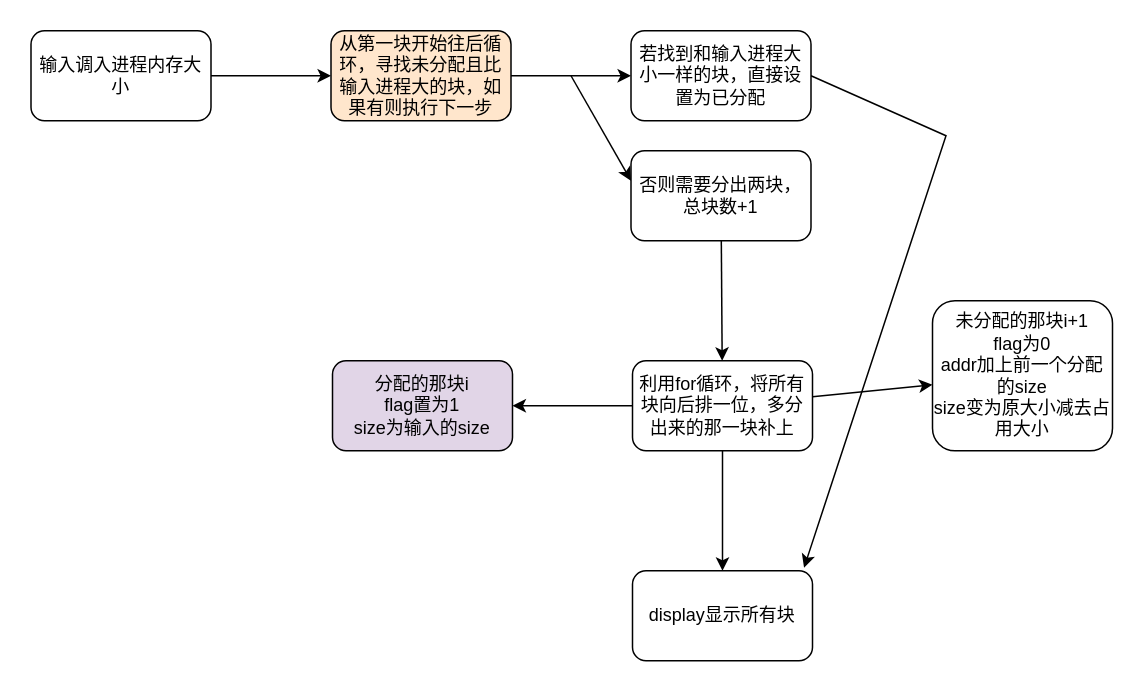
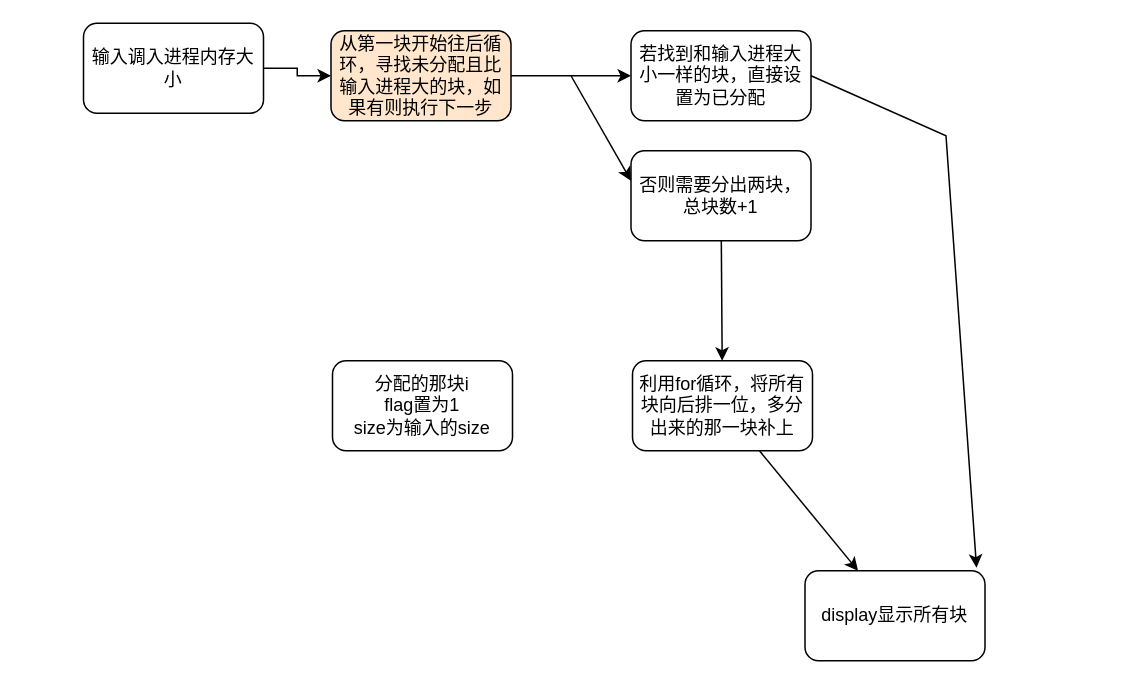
node "输入调入进程内存大小": moved (121, 76) -> (173, 68)
node "未分配的那块i+1 flag为0 addr加上前一个分配的size size变为原大小减去占用大小": removed
edge "利用for循环，将所有块向后排一位，多分出来的那一块补上" -> "未分配的那块i+1 flag为0 addr加上前一个分配的size size变为原大小减去占用大小": removed
node "分配的那块i flag置为1 size为输入的size": fillcolor #e1d5e7 -> #ffffff
edge "利用for循环，将所有块向后排一位，多分出来的那一块补上" -> "分配的那块i flag置为1 size为输入的size": removed
node "display显示所有块": moved (722, 616) -> (895, 616)
